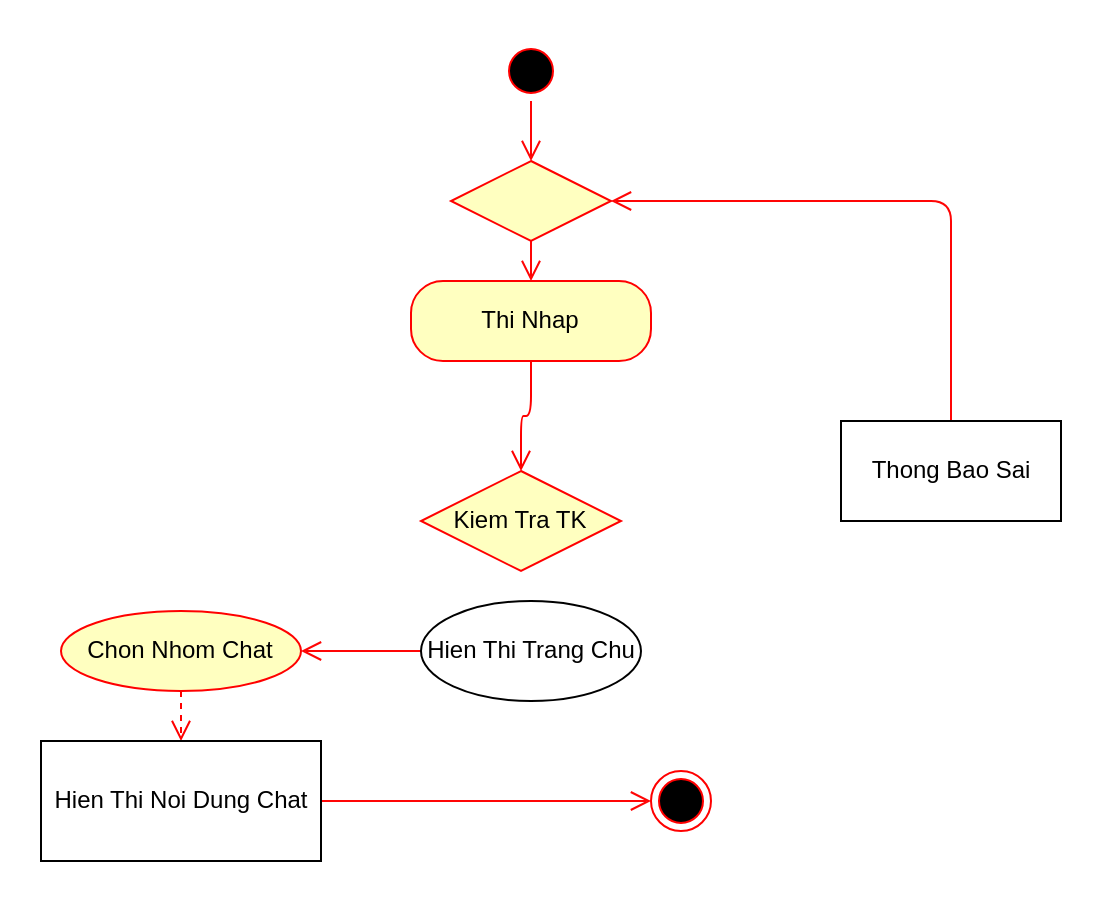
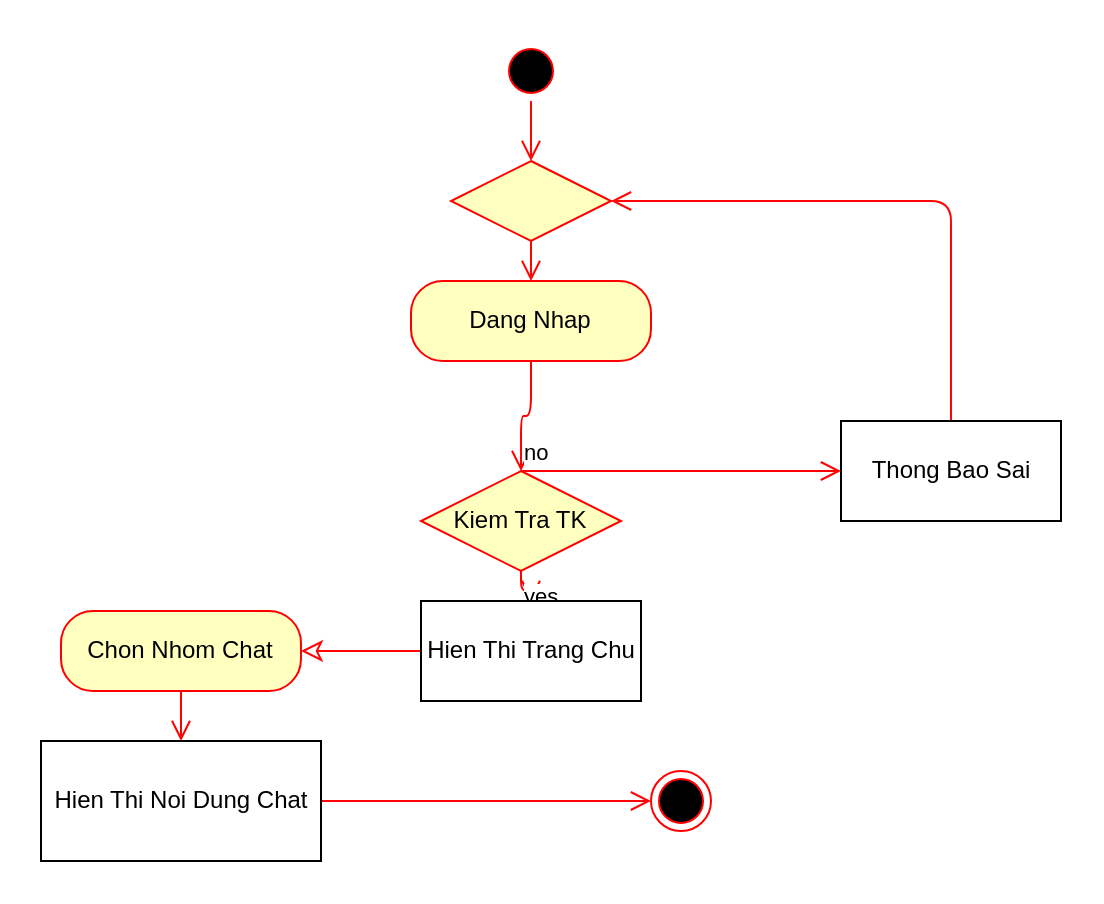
node "Thi Nhap": label "Thi Nhap" -> "Dang Nhap"
edge "Kiem Tra TK" -> "Thong Bao Sai": added, label "no"
edge "Kiem Tra TK" -> "Hien Thi Trang Chu": added, label "yes"
node "Chon Nhom Chat": shape ellipse -> rounded rectangle
edge "Hien Thi Trang Chu" -> "Chon Nhom Chat": arrowhead open -> classic
node "Hien Thi Trang Chu": shape ellipse -> rectangle
edge "Chon Nhom Chat" -> "Hien Thi Noi Dung Chat": style dashed -> solid
